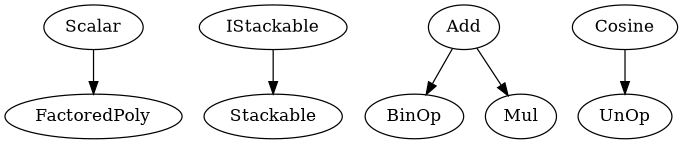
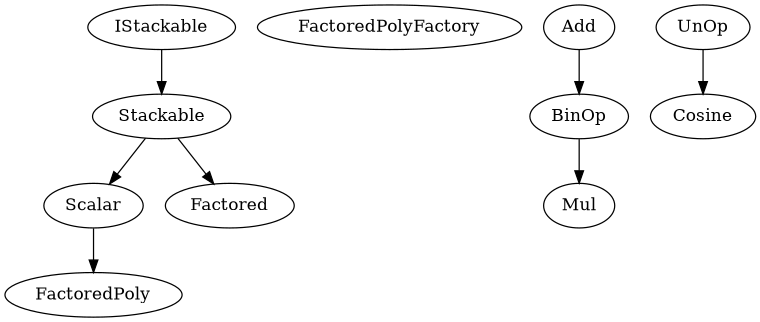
node "FactoredPolyFactory": added
edge "Cosine" -> "UnOp": reversed
edge "Add" -> "Mul": now "BinOp" -> "Mul"
edge "Stackable" -> "Scalar": added
node "Factored": added
